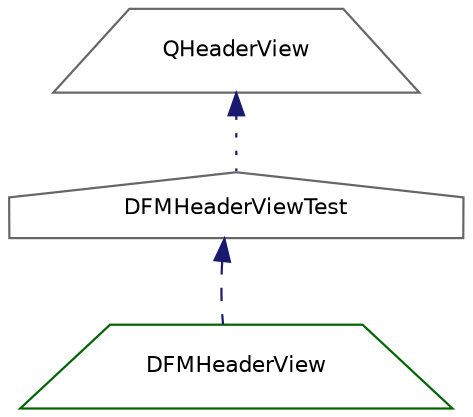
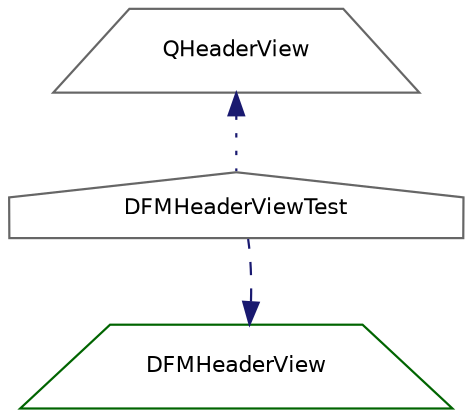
edge "DFMHeaderView" -> "DFMHeaderViewTest": reversed
